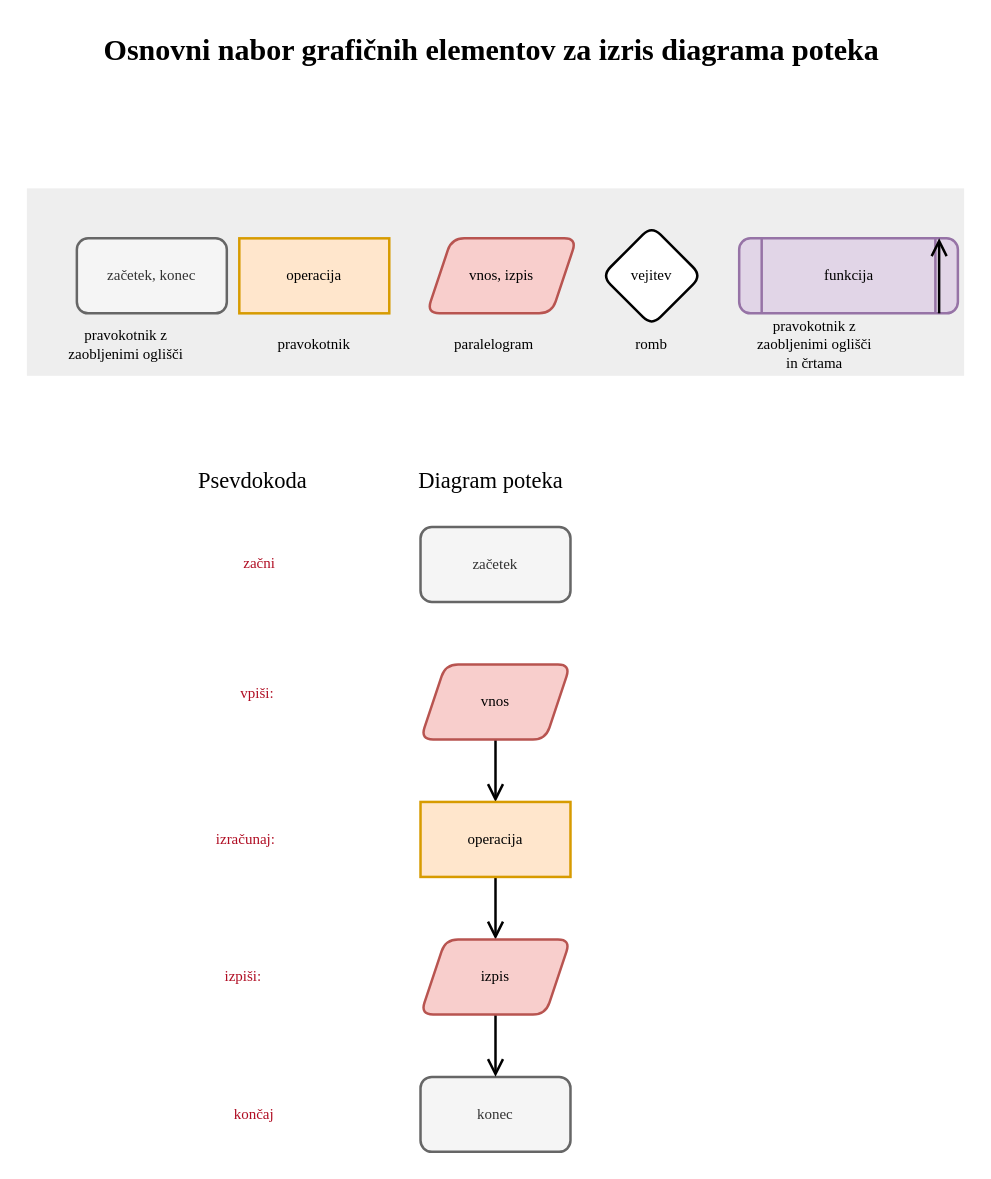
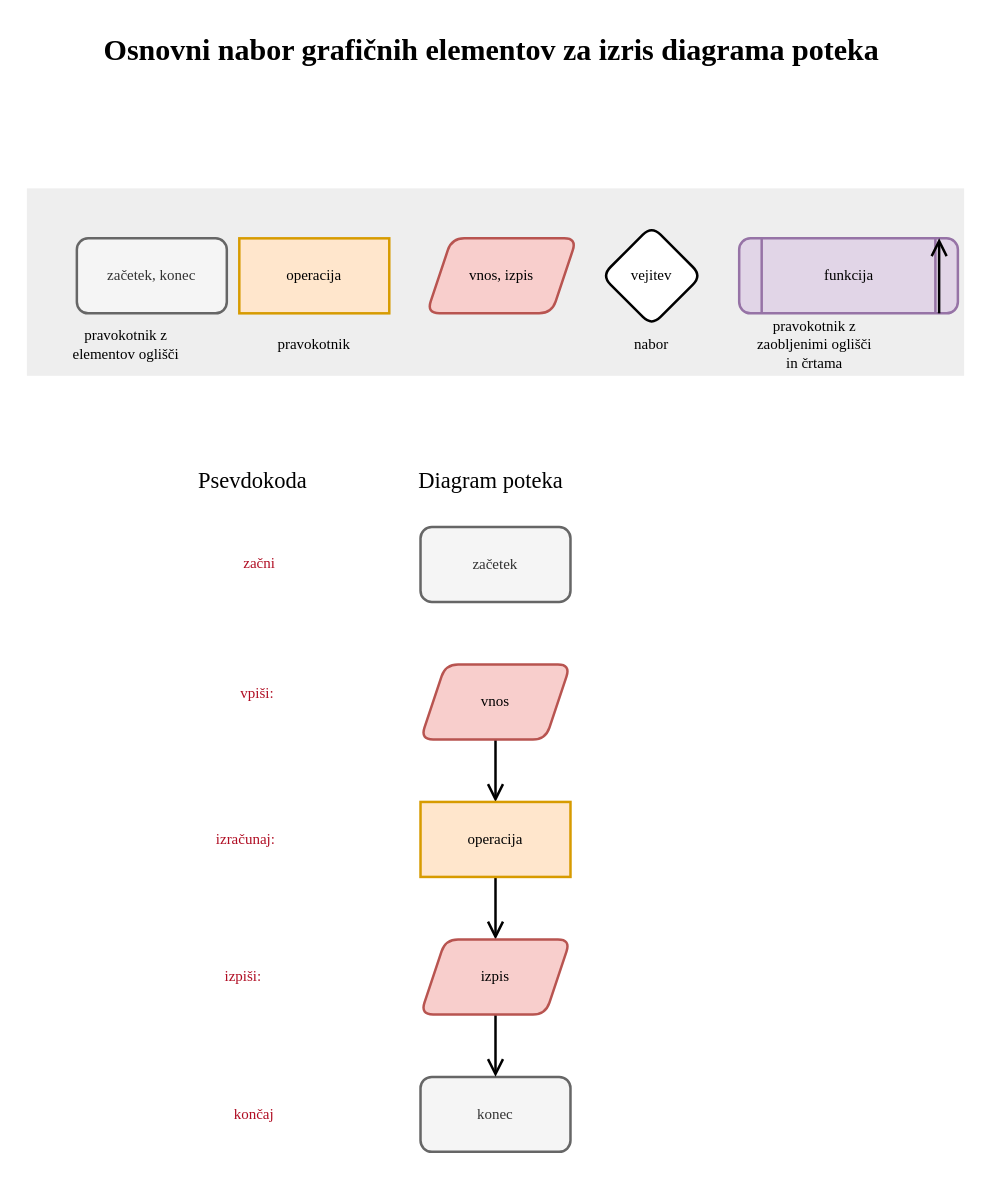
node "pravokotnik z zaobljenimi oglišči": label "pravokotnik z zaobljenimi oglišči" -> "pravokotnik z elementov oglišči"
node "paralelogram": removed
node "romb": label "romb" -> "nabor"
